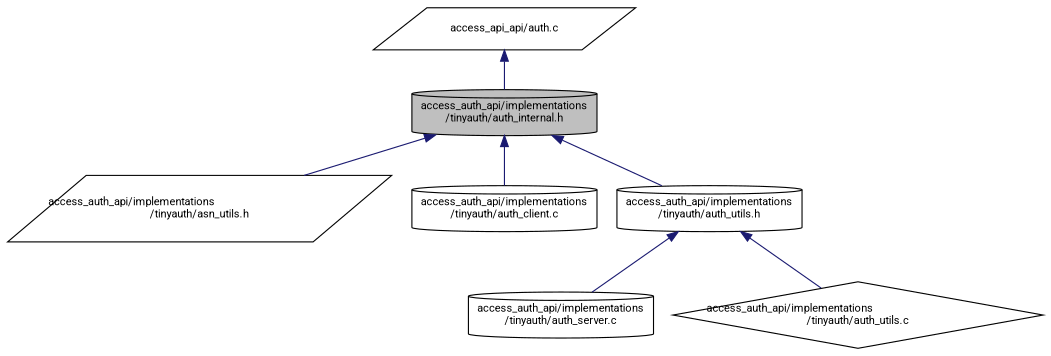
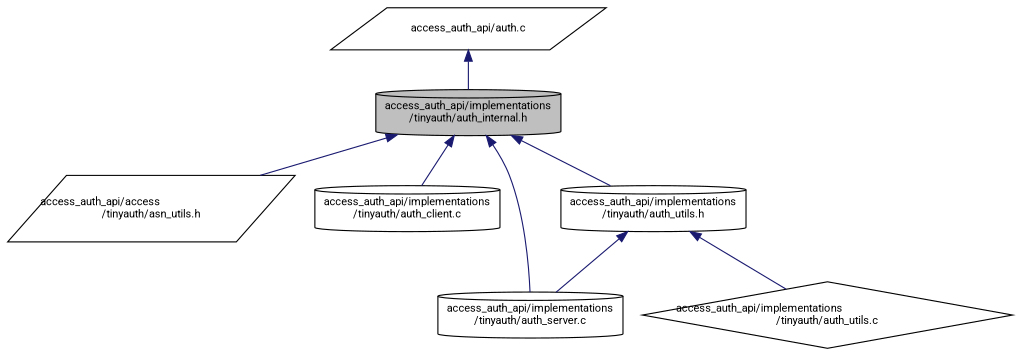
node "access_api_api/auth.c": label "access_api_api/auth.c" -> "access_auth_api/auth.c"
node "access_auth_api/implementations /tinyauth/asn_utils.h": label "access_auth_api/implementations /tinyauth/asn_utils.h" -> "access_auth_api/access /tinyauth/asn_utils.h"
edge "access_auth_api/implementations /tinyauth/auth_server.c" -> "access_auth_api/implementations /tinyauth/auth_internal.h": added
